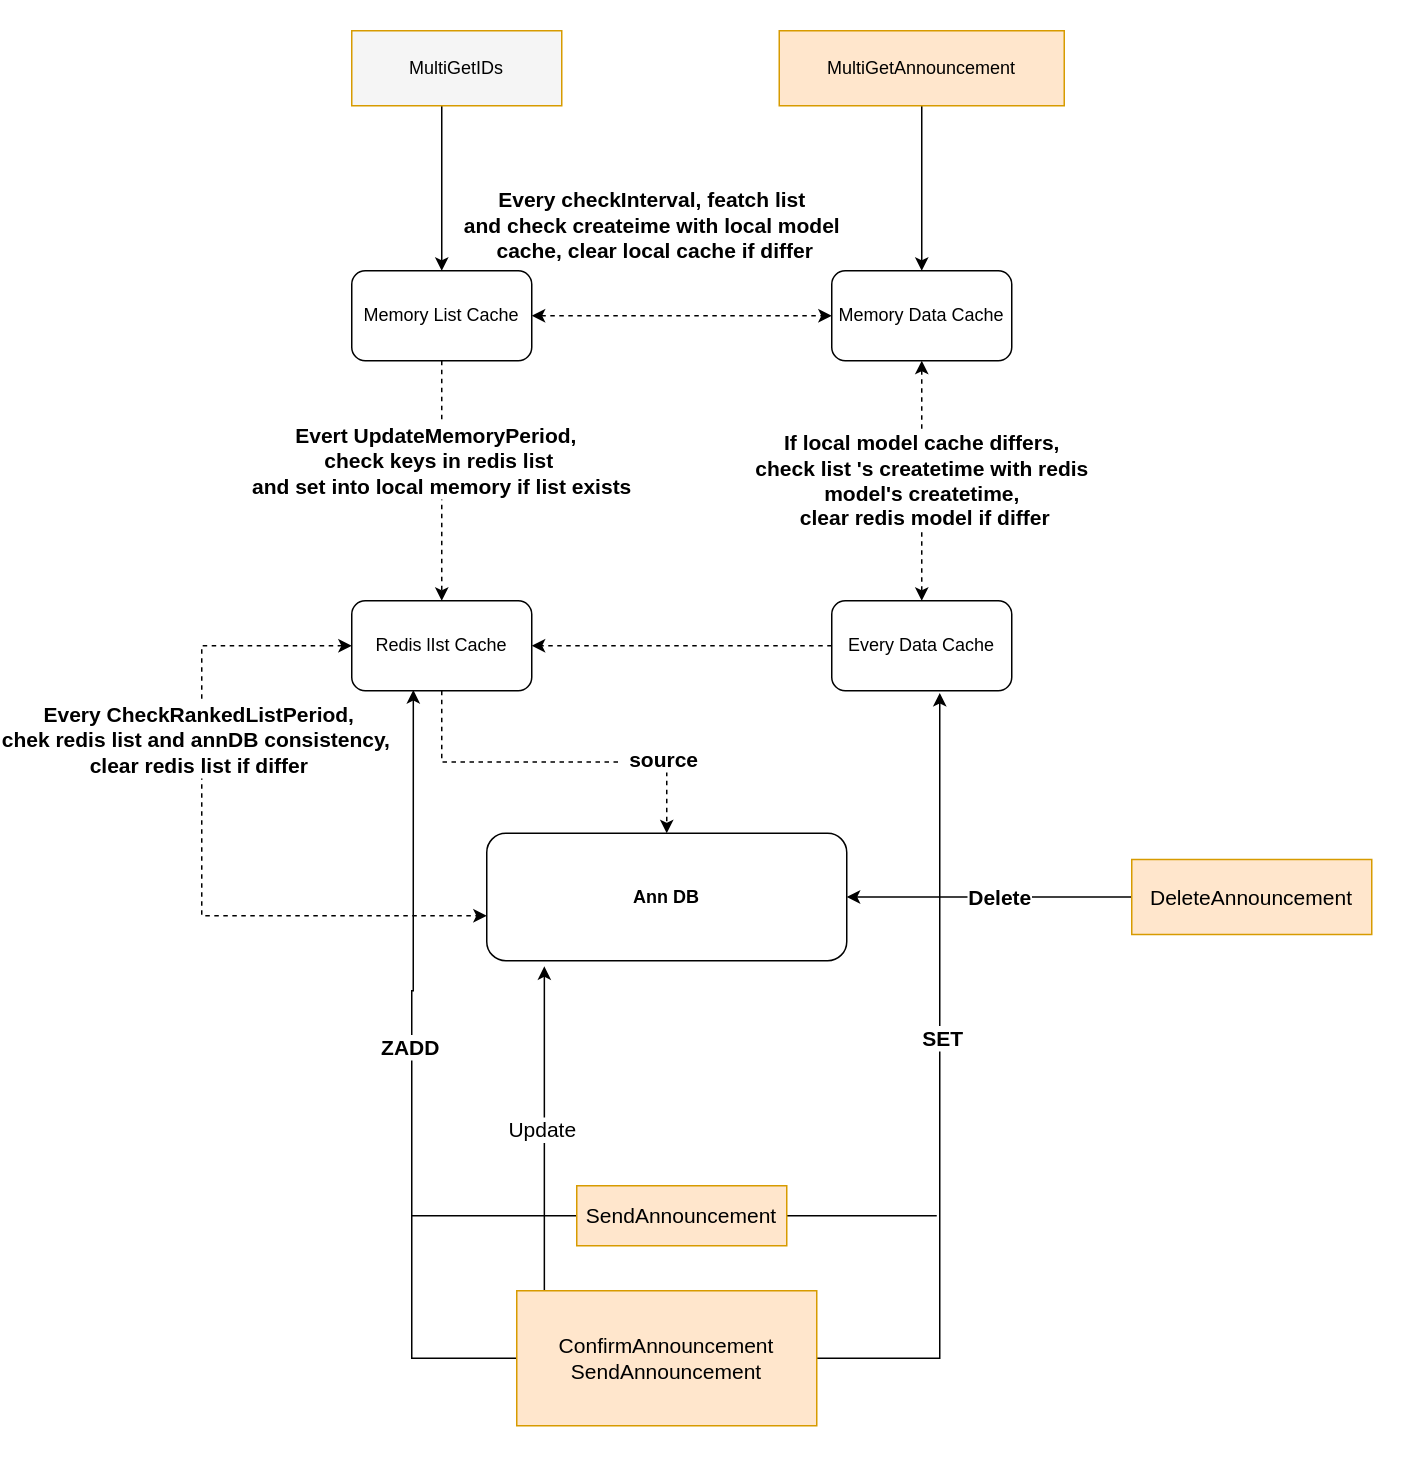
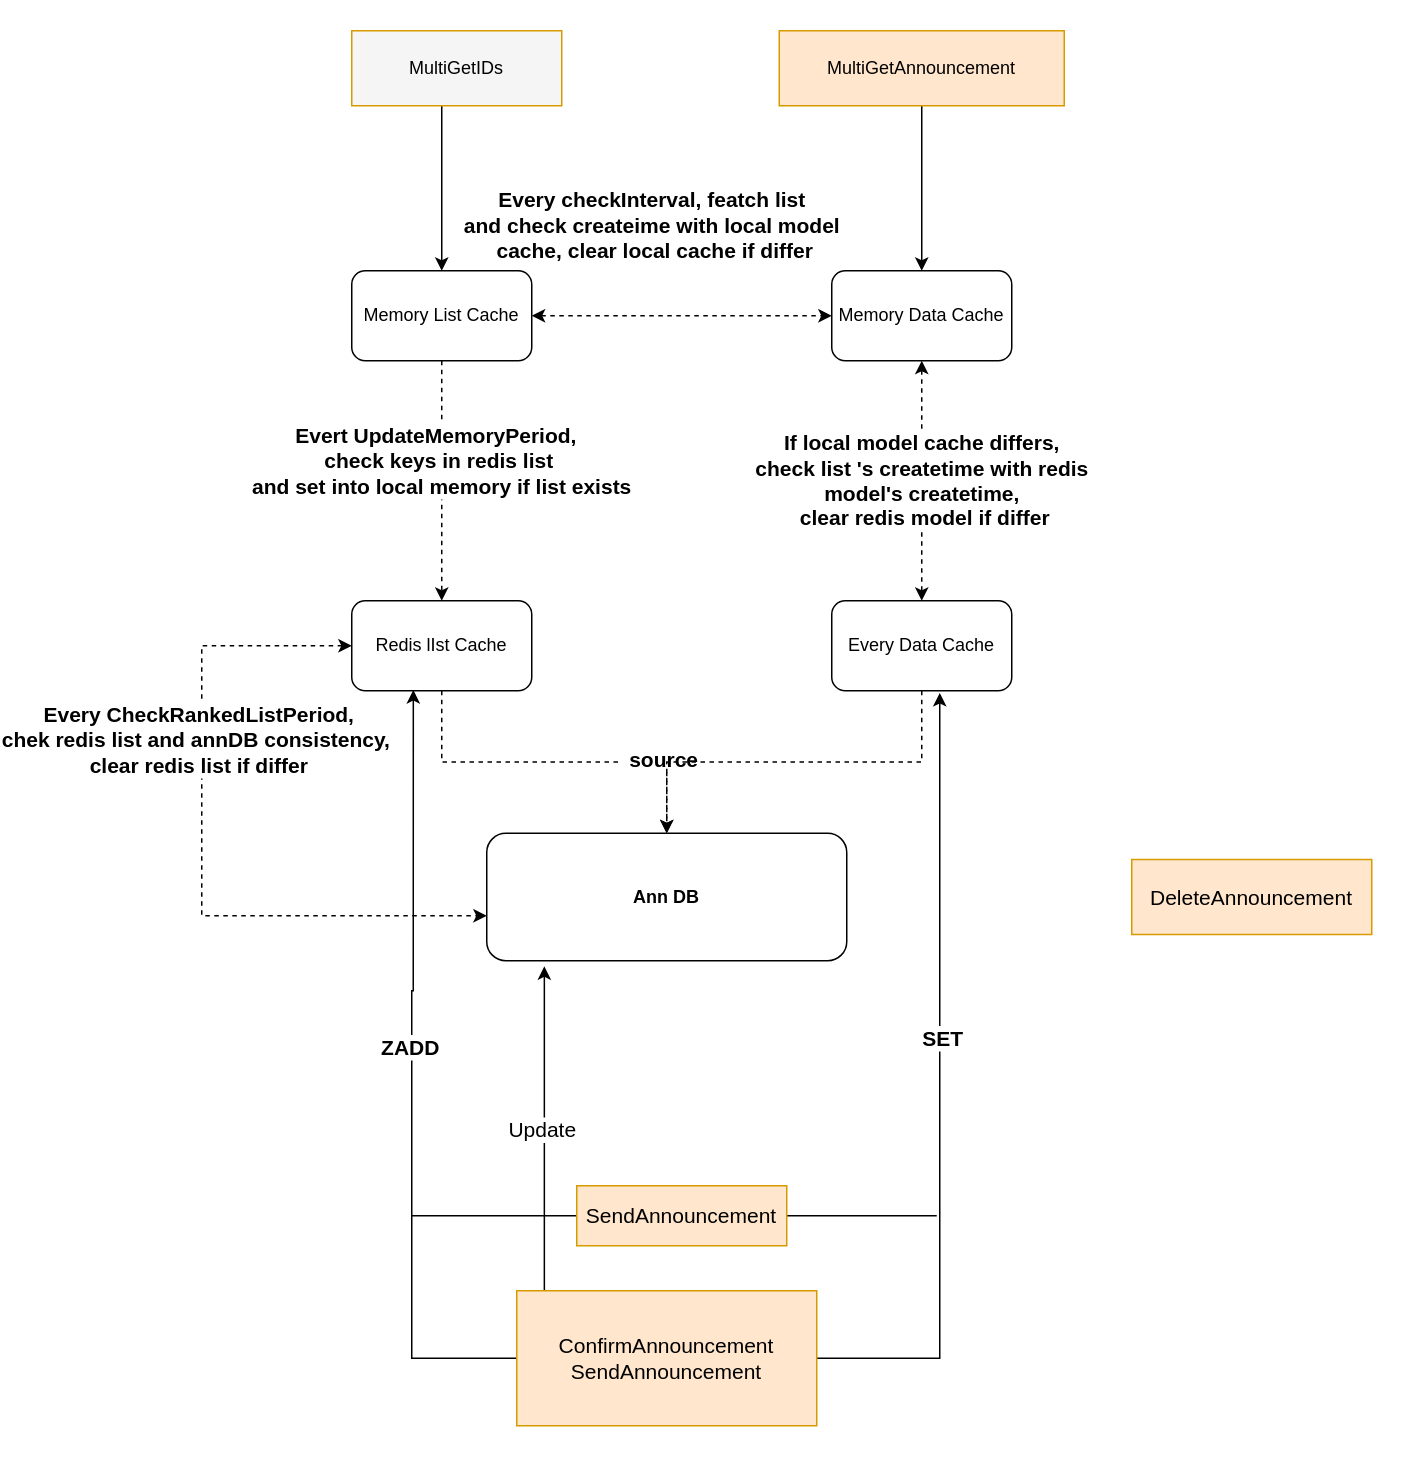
edge "Every Data Cache" -> "Redis lIst Cache": now "Every Data Cache" -> "Ann DB"
edge "DeleteAnnouncement" -> "Ann DB": removed, label "Delete"
